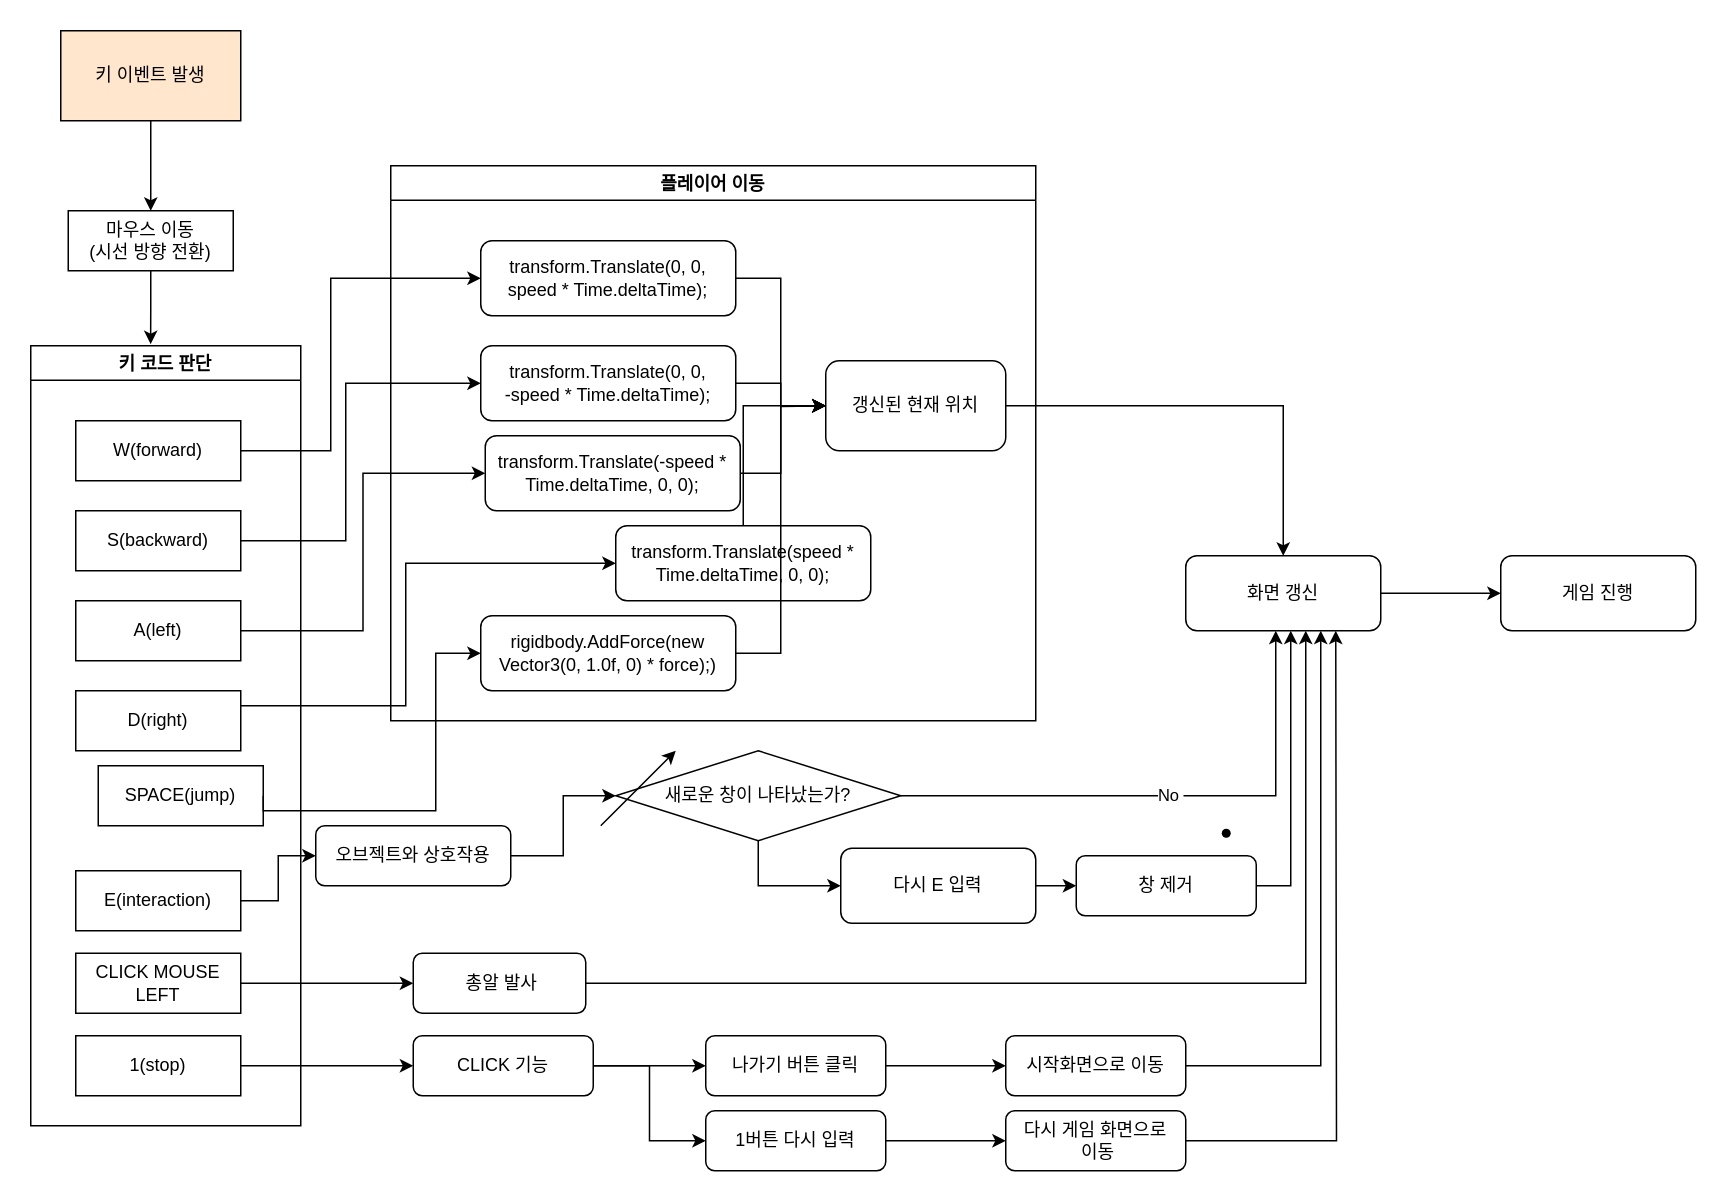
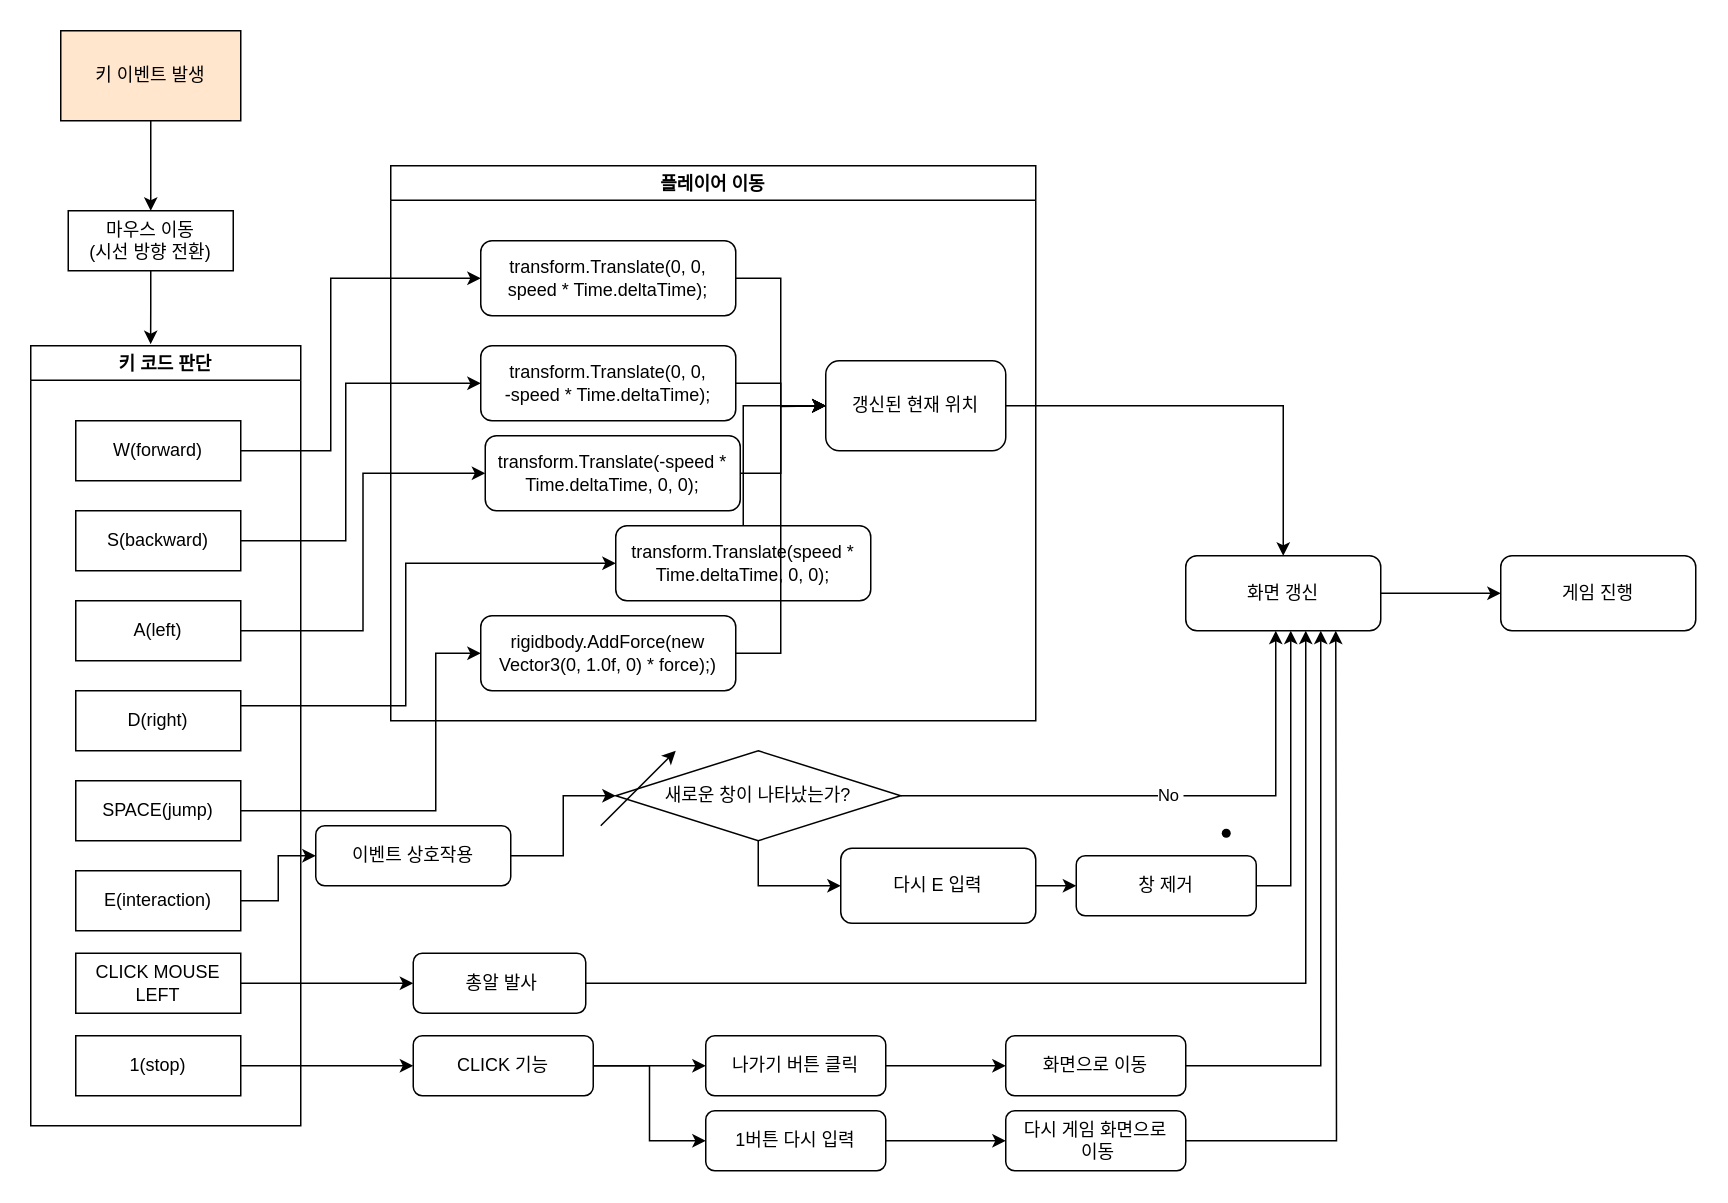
node "SPACE(jump)": moved (181, 796) -> (158, 811)
node "오브젝트와 상호작용": label "오브젝트와 상호작용" -> "이벤트 상호작용"
node "시작화면으로 이동": label "시작화면으로 이동" -> "화면으로 이동"
